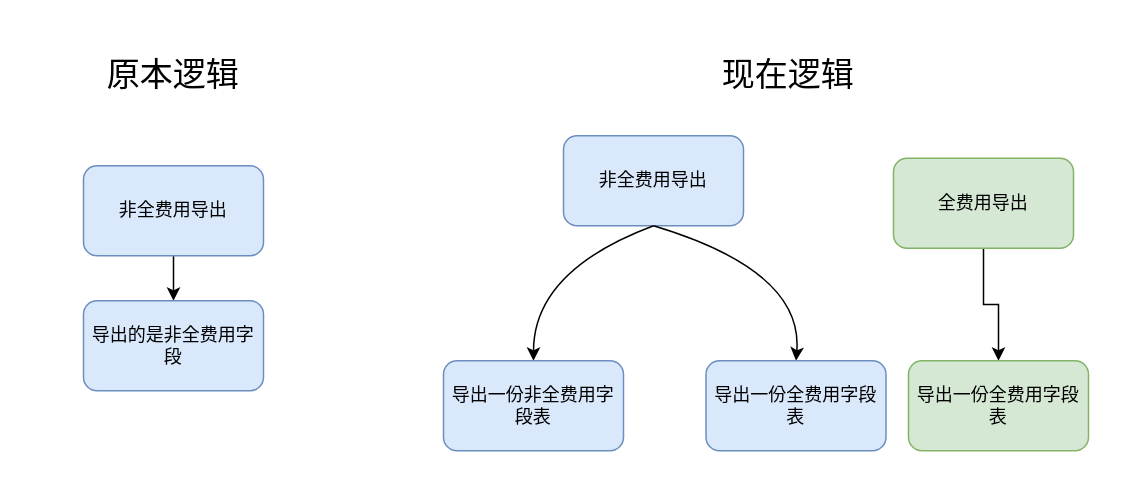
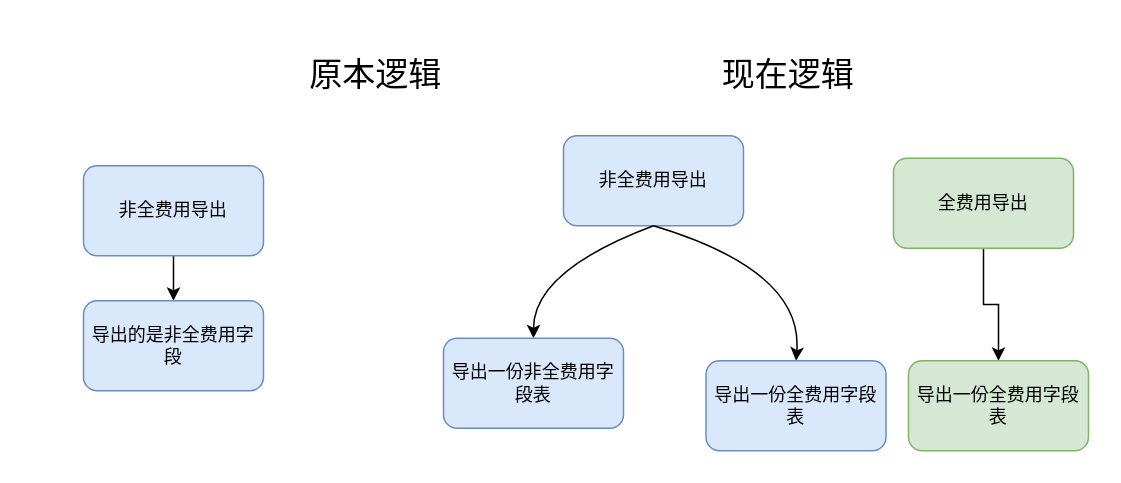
node "原本逻辑": moved (173, 76) -> (376, 76)
node "导出一份非全费用字段表": moved (533, 406) -> (533, 383)
